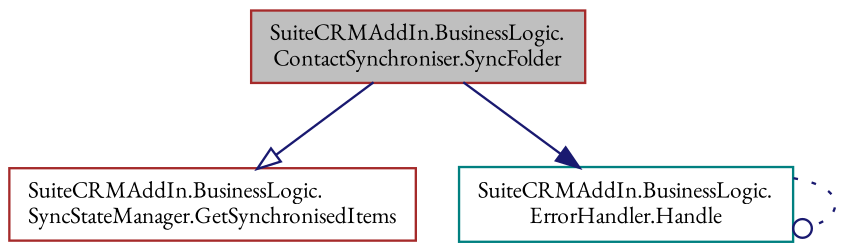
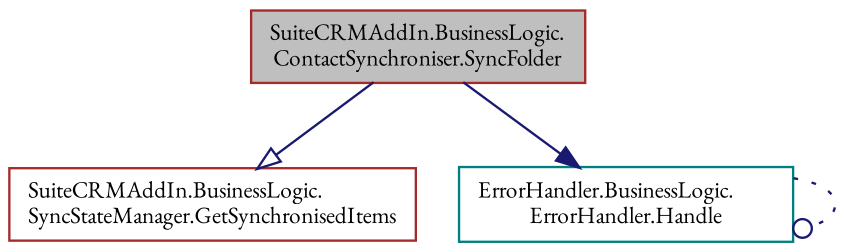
node "SuiteCRMAddIn.BusinessLogic. ErrorHandler.Handle": label "SuiteCRMAddIn.BusinessLogic. ErrorHandler.Handle" -> "ErrorHandler.BusinessLogic. ErrorHandler.Handle"
